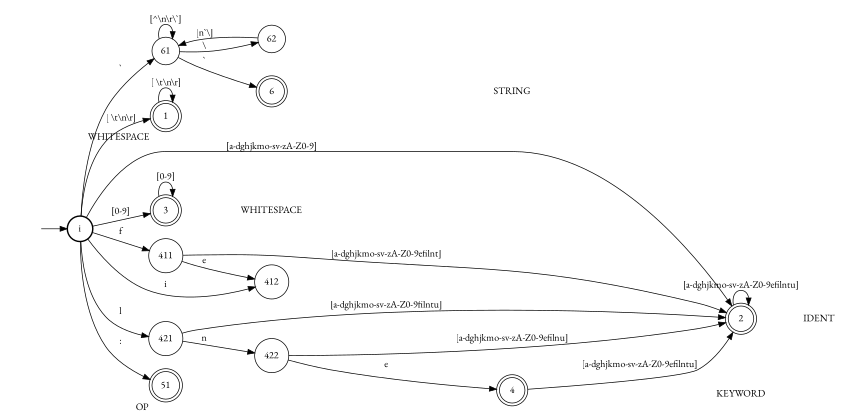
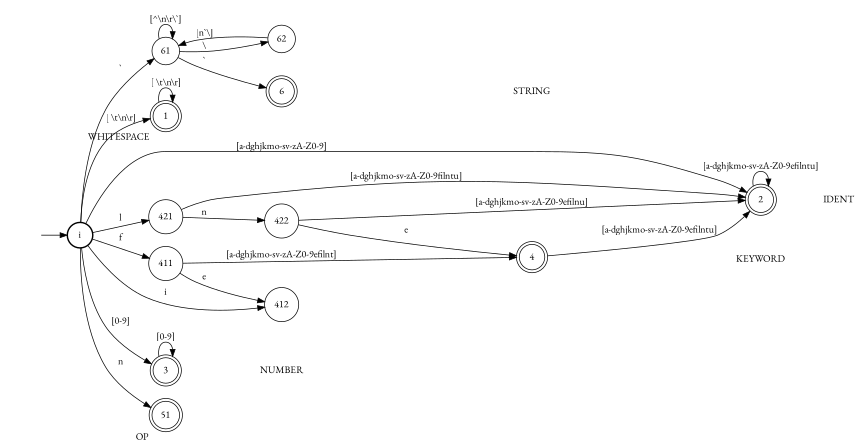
node "WHITESPACE": label "WHITESPACE" -> "NUMBER"
edge "411" -> "2": now "411" -> "4"
edge "i" -> "51 OP": label ":" -> "n"
